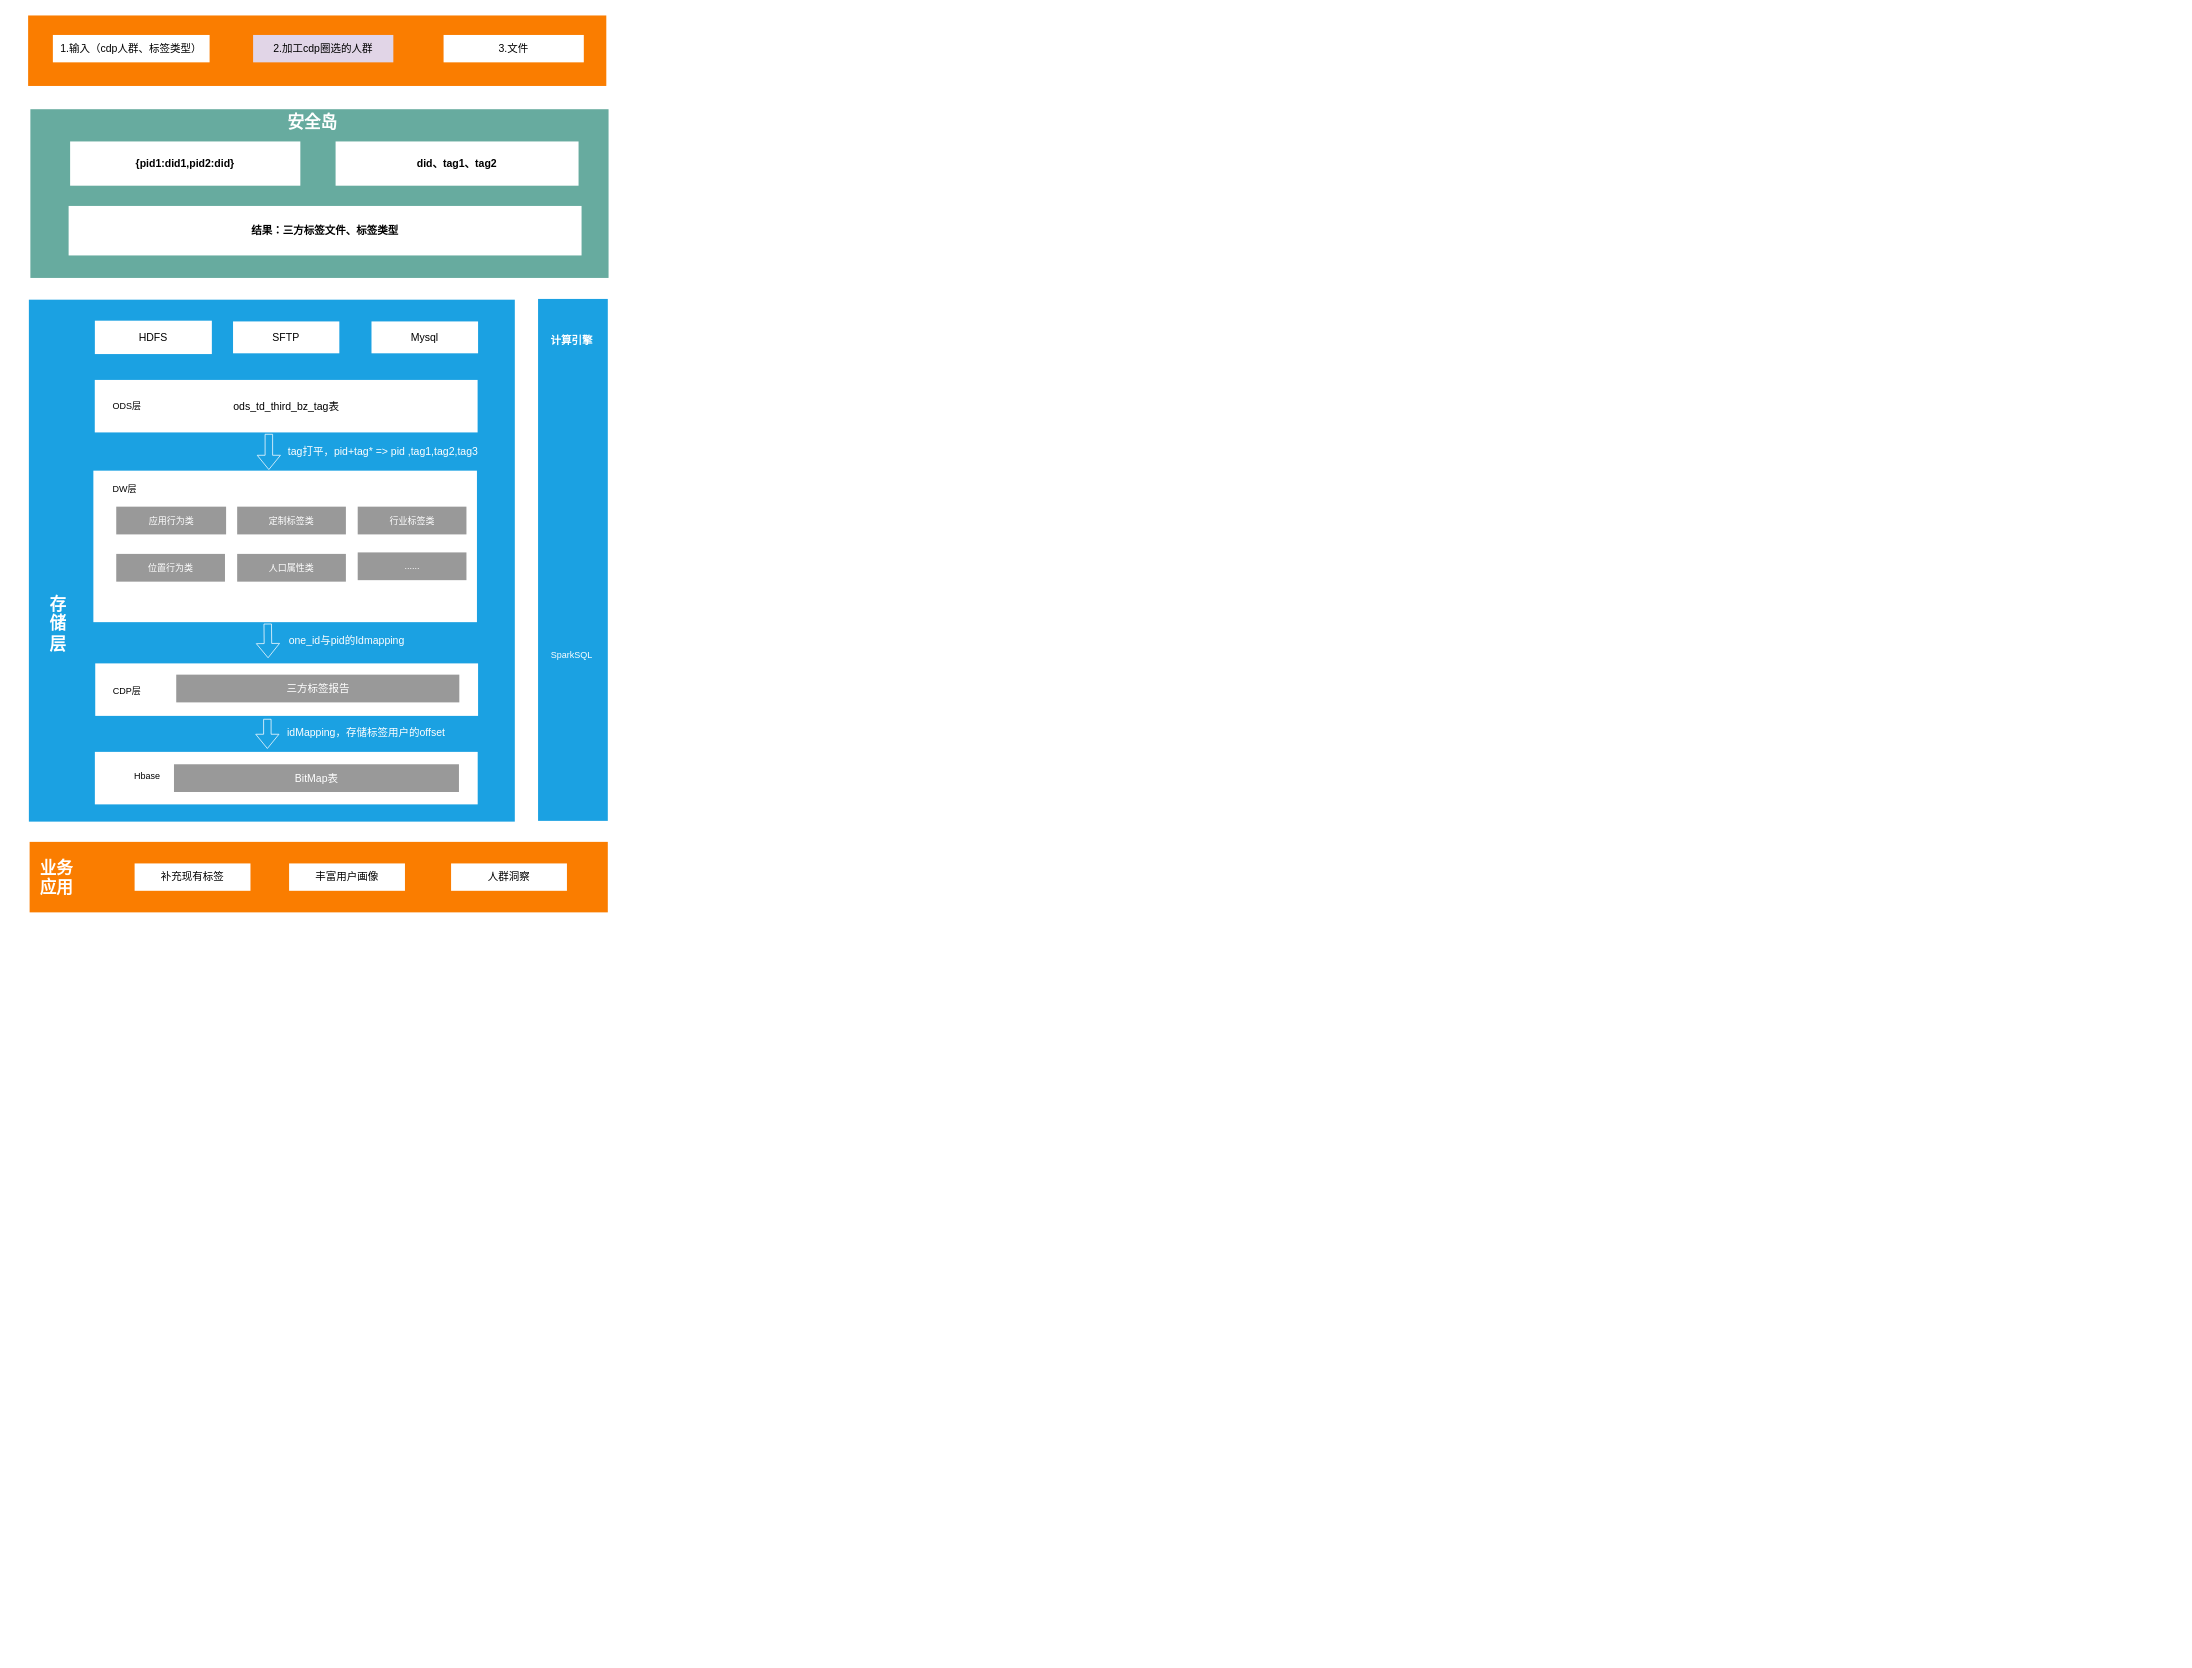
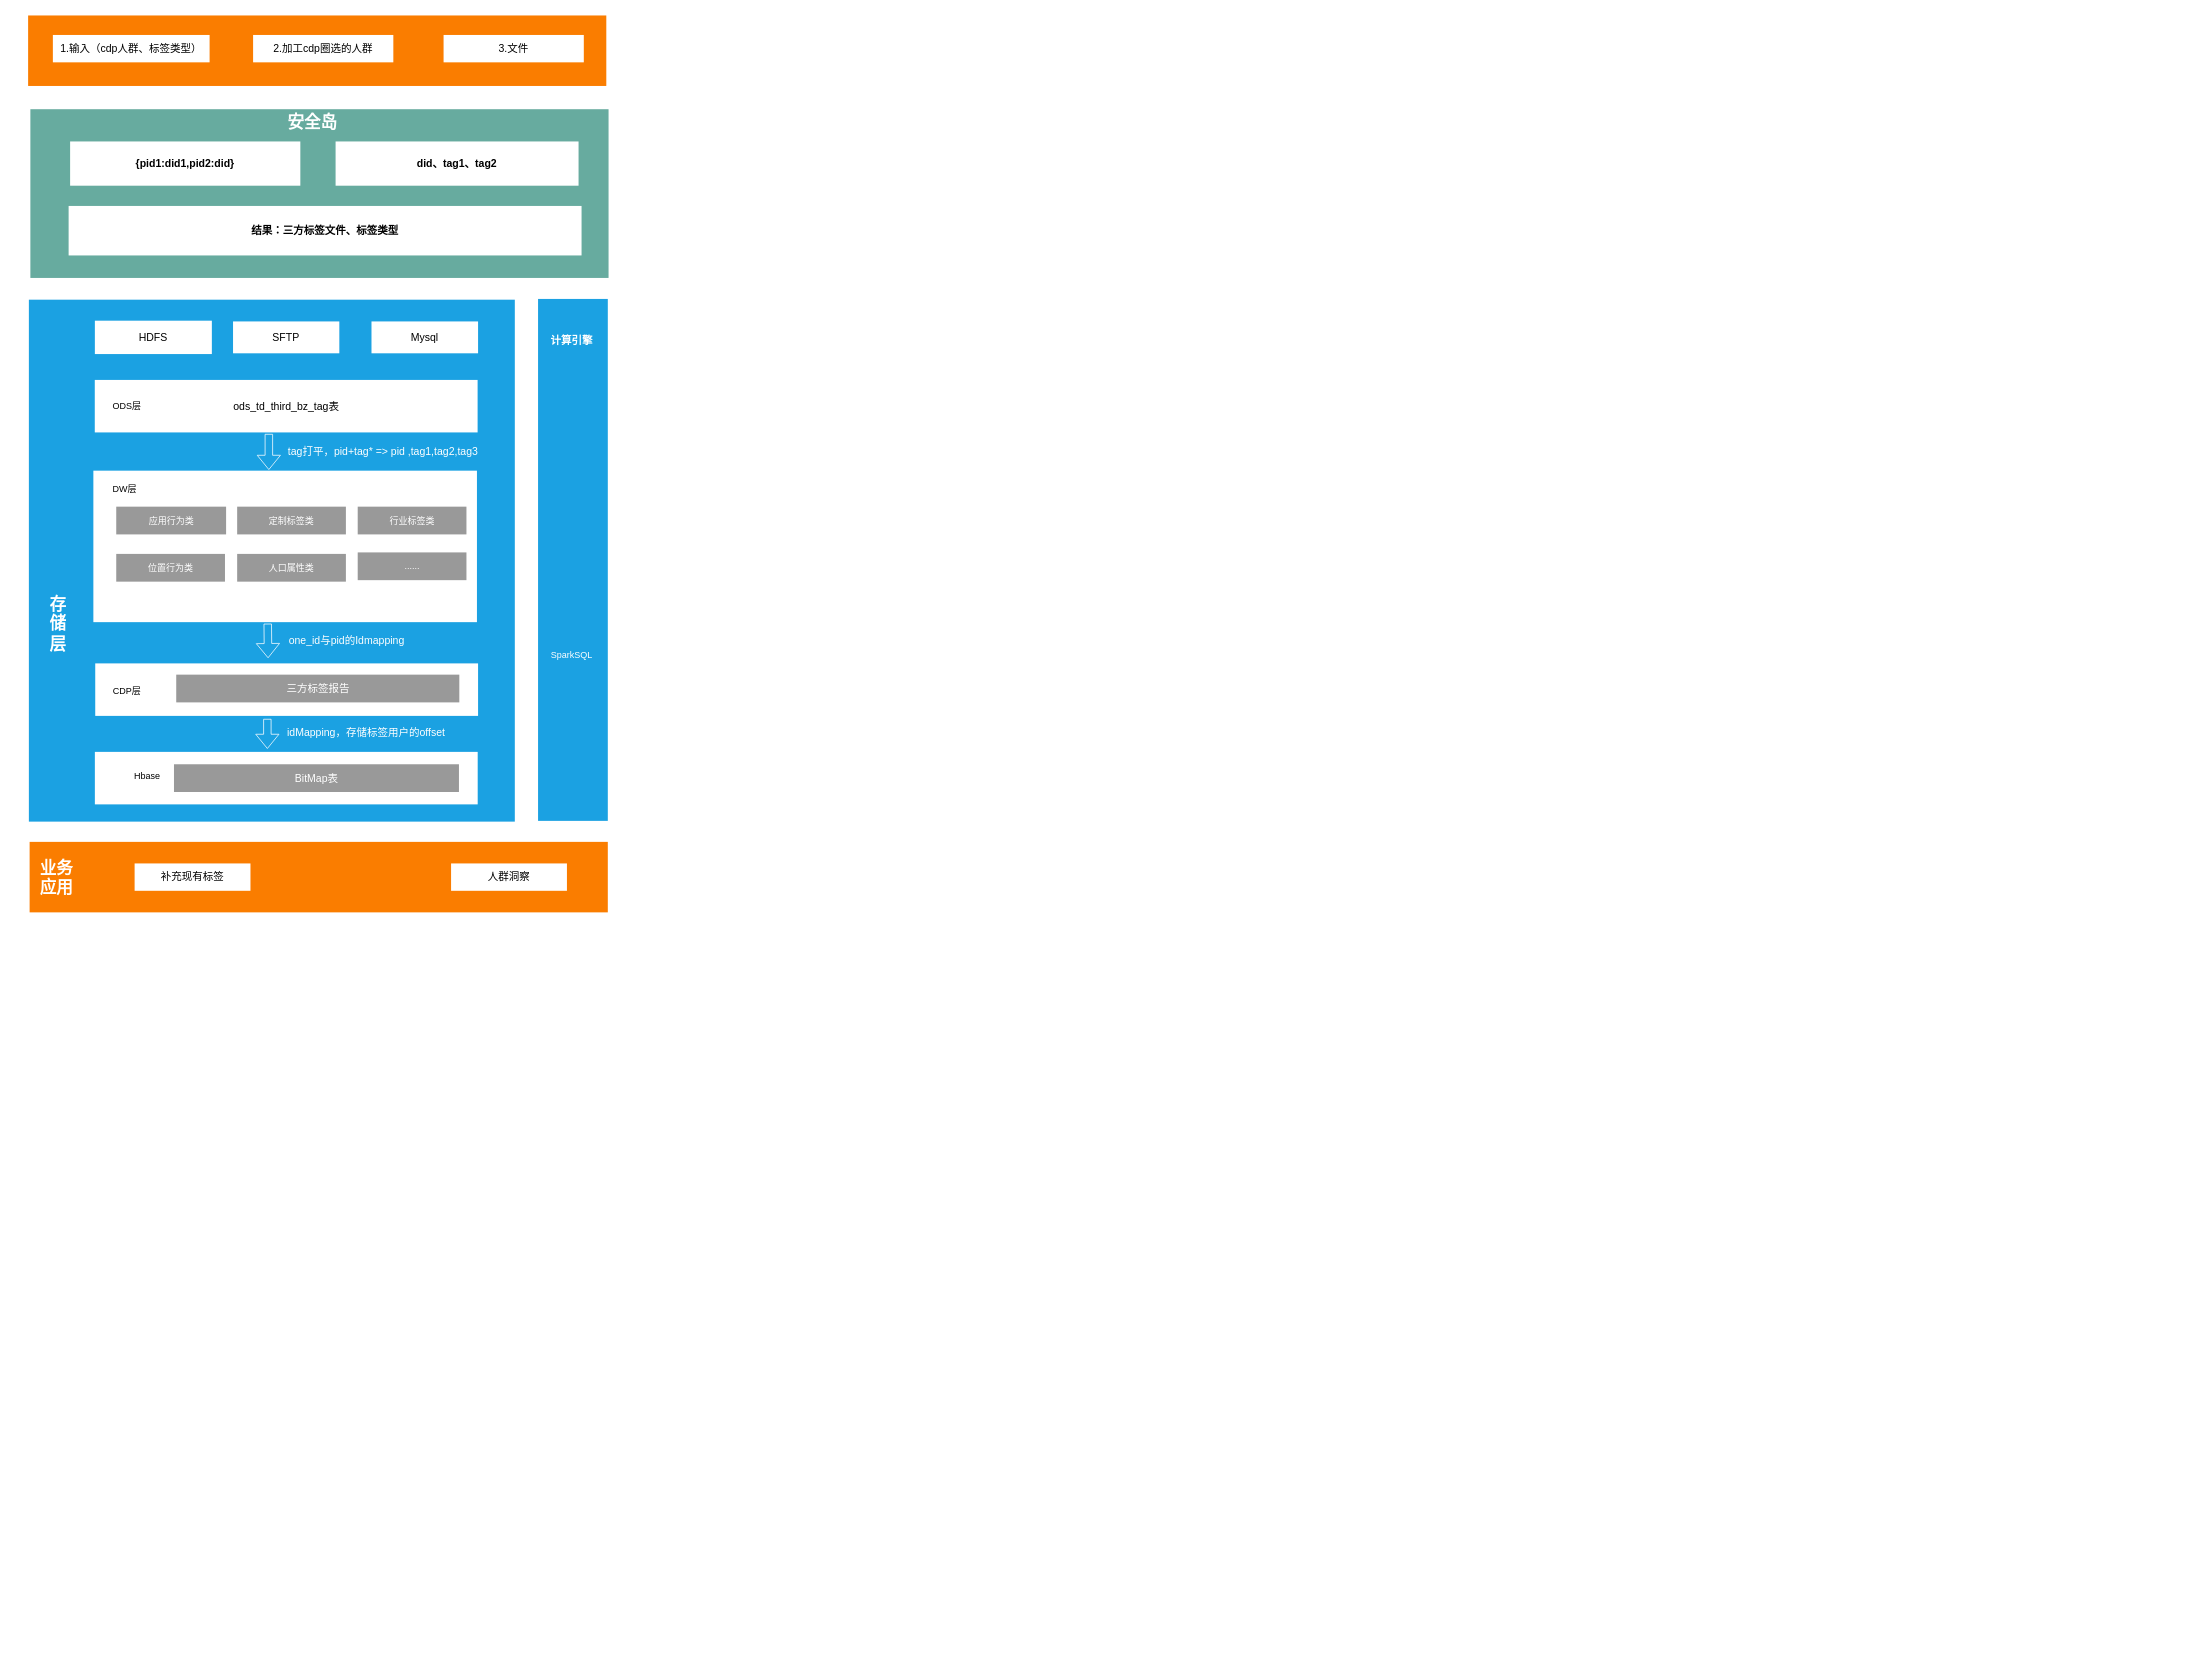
node "2.加工cdp圈选的人群": fillcolor #e1d5e7 -> #ffffff
node "丰富用户画像": removed
